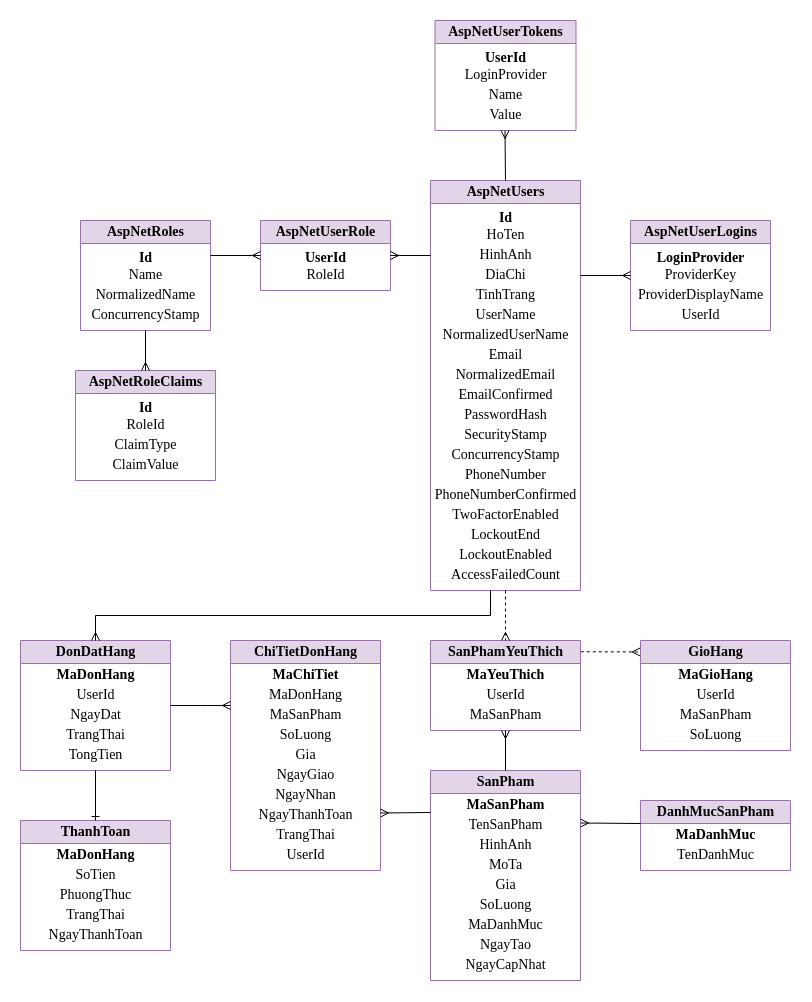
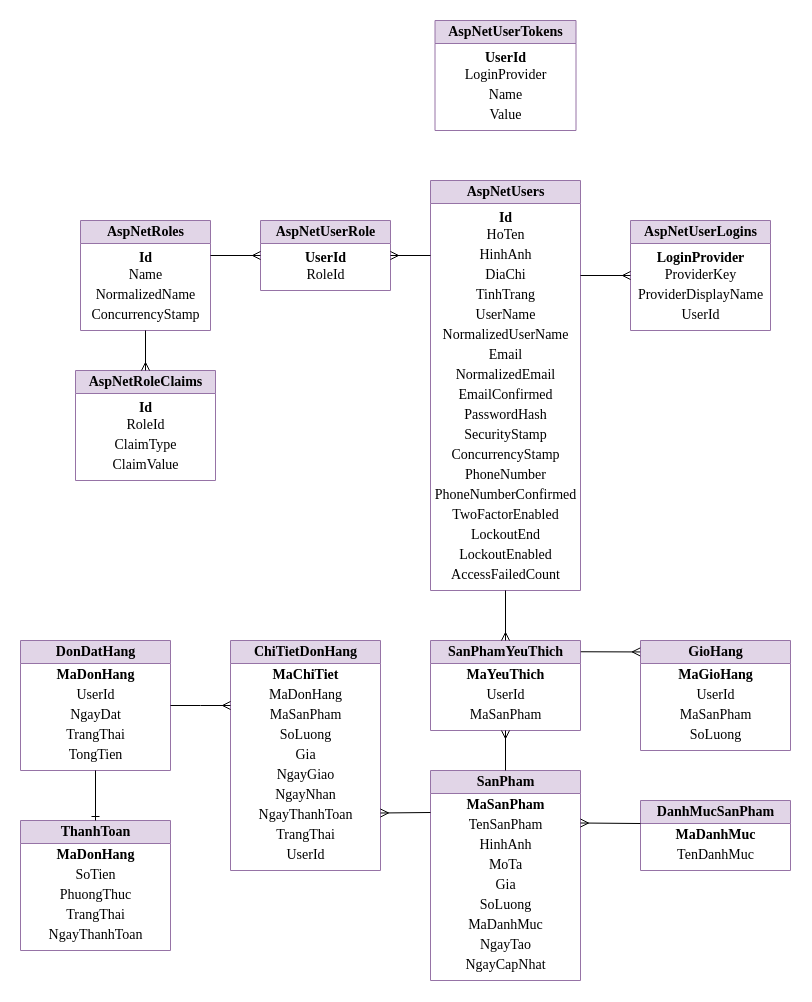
edge "AspNetUsers" -> "Value": removed
edge "AccessFailedCount" -> "DonDatHang": removed
edge "AccessFailedCount" -> "SanPhamYeuThich": style dashed -> solid
edge "SanPhamYeuThich" -> "GioHang": style dashed -> solid
